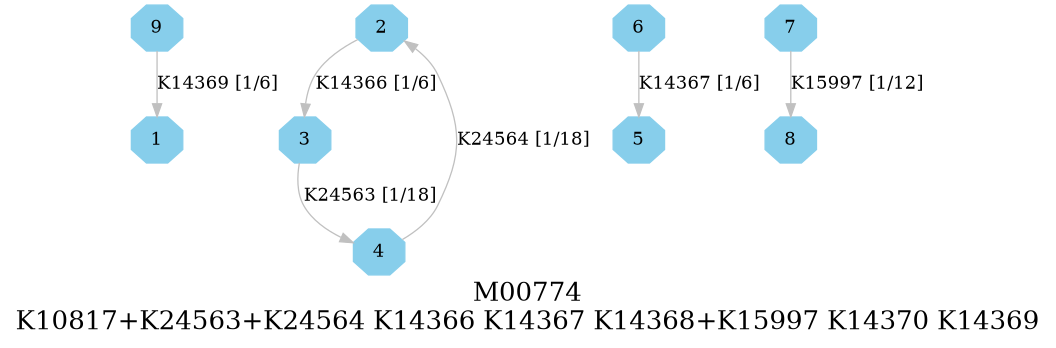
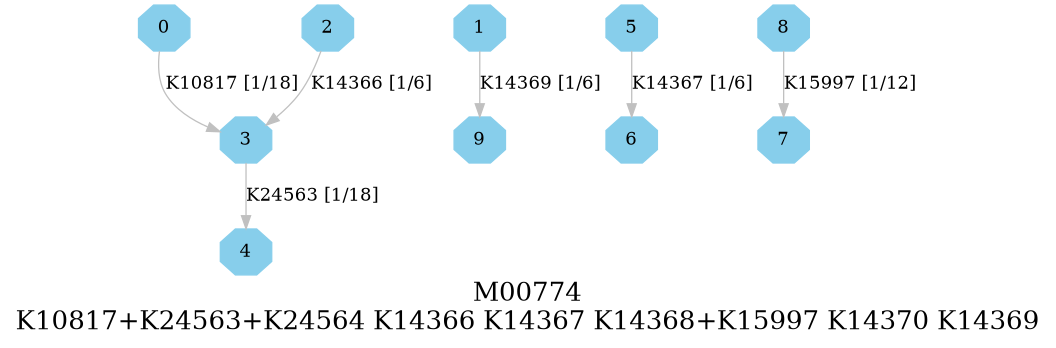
node "0": added
edge "9" -> "1": reversed
edge "6" -> "5": reversed
edge "7" -> "8": reversed
edge "4" -> "2": removed, label "K24564 [1/18]"
